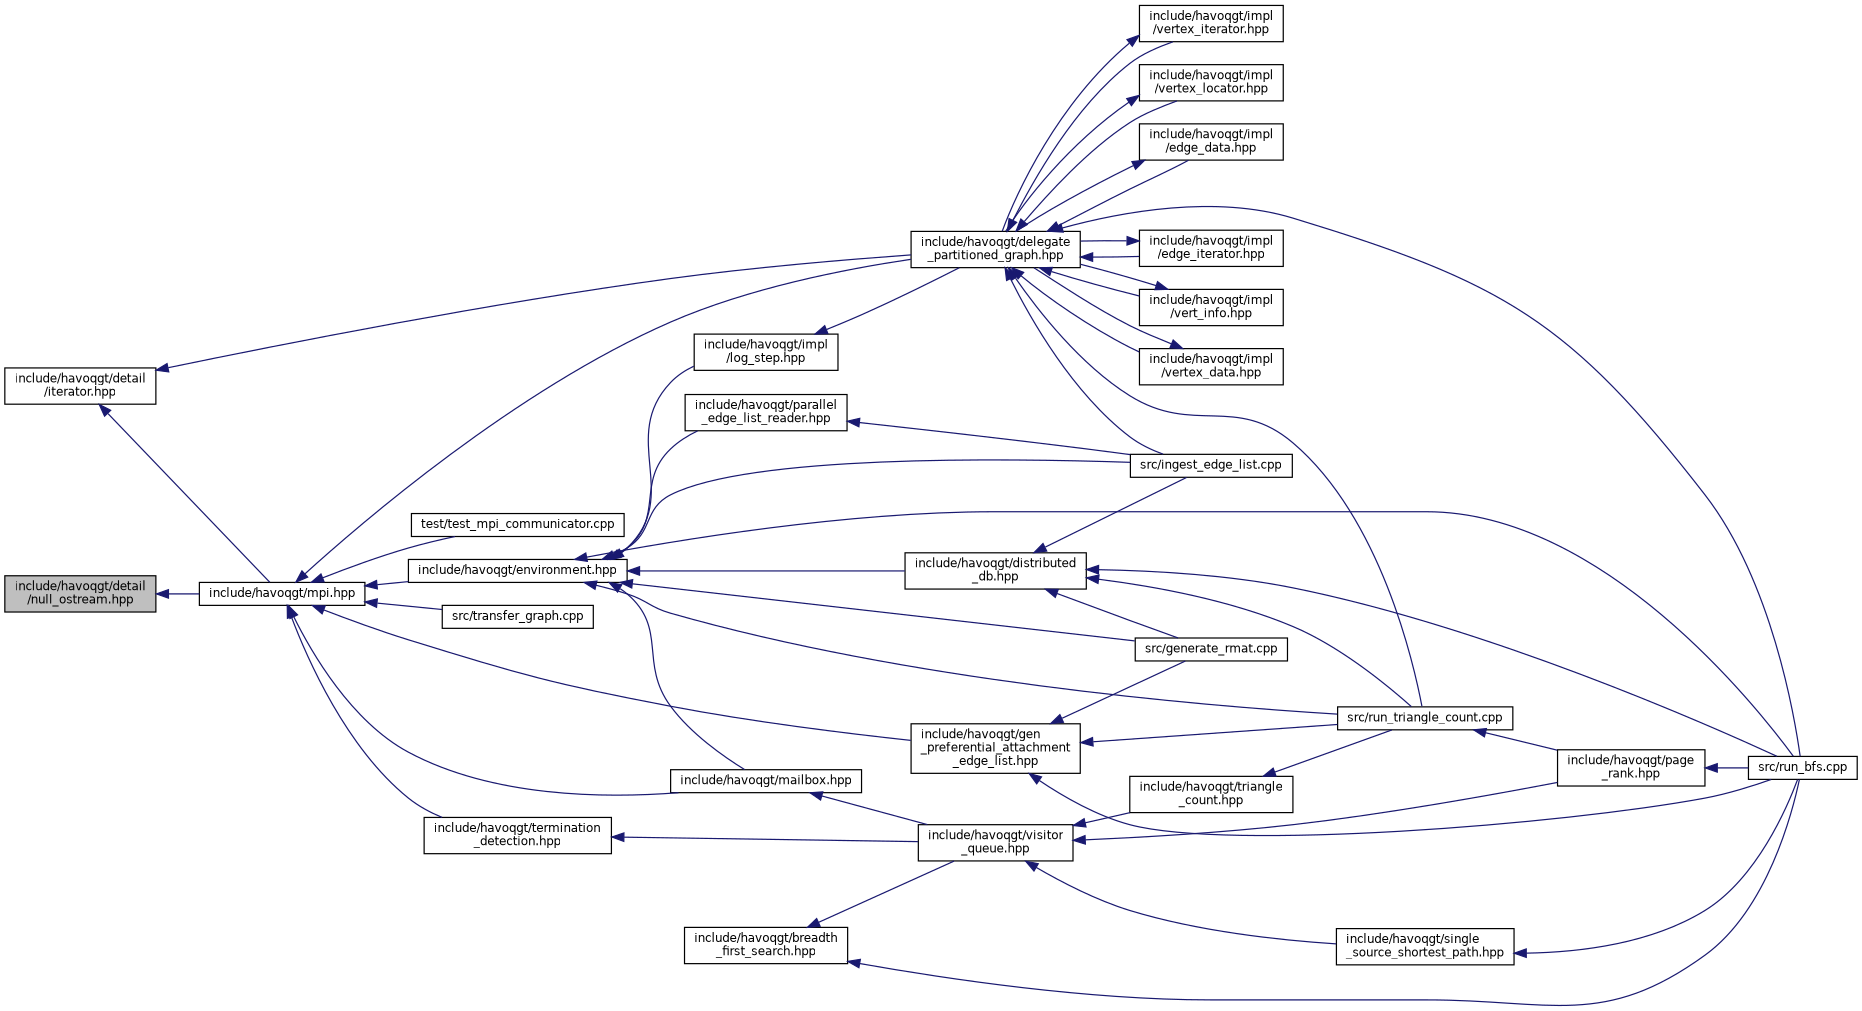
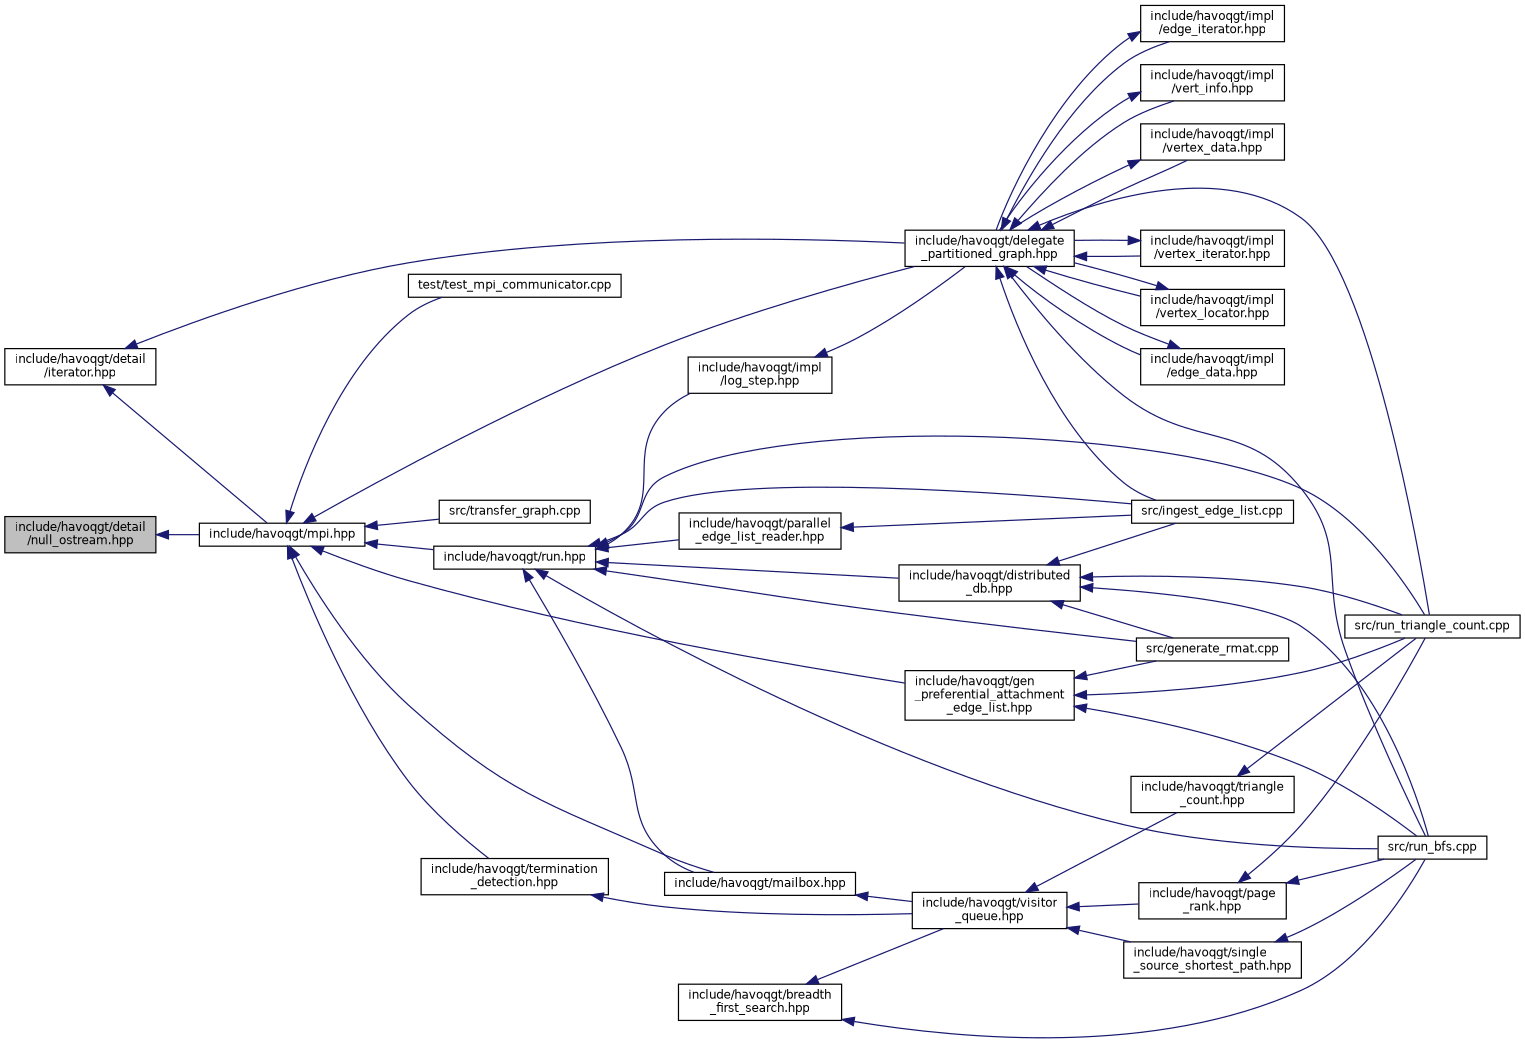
node "include/havoqgt/environment.hpp": label "include/havoqgt/environment.hpp" -> "include/havoqgt/run.hpp"
edge "include/havoqgt/page _rank.hpp" -> "src/run_triangle_count.cpp": reversed
